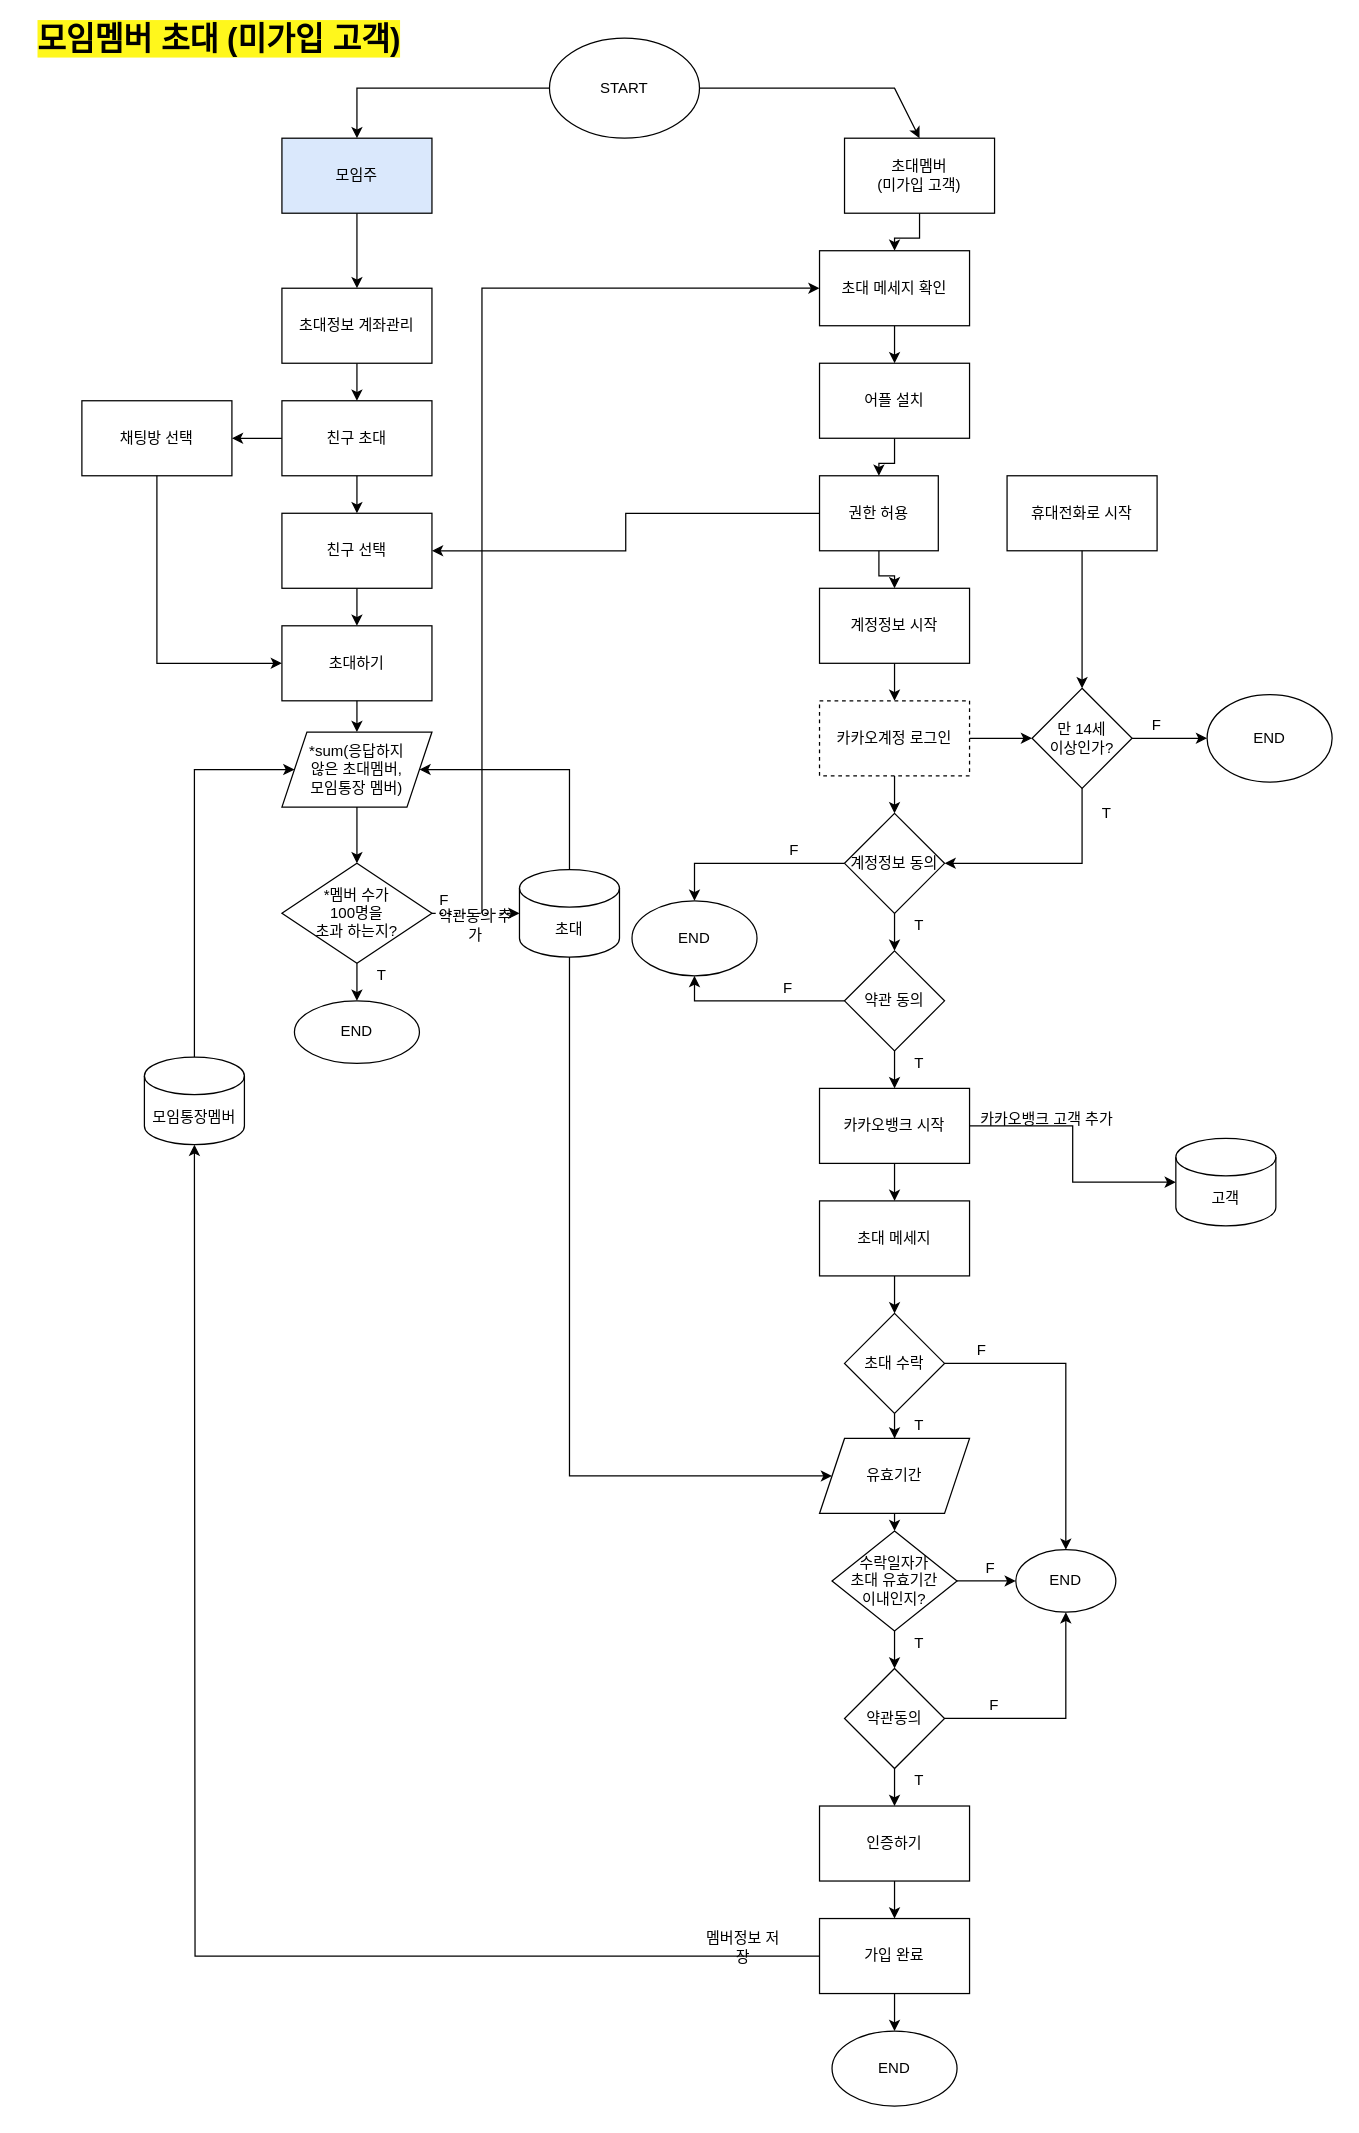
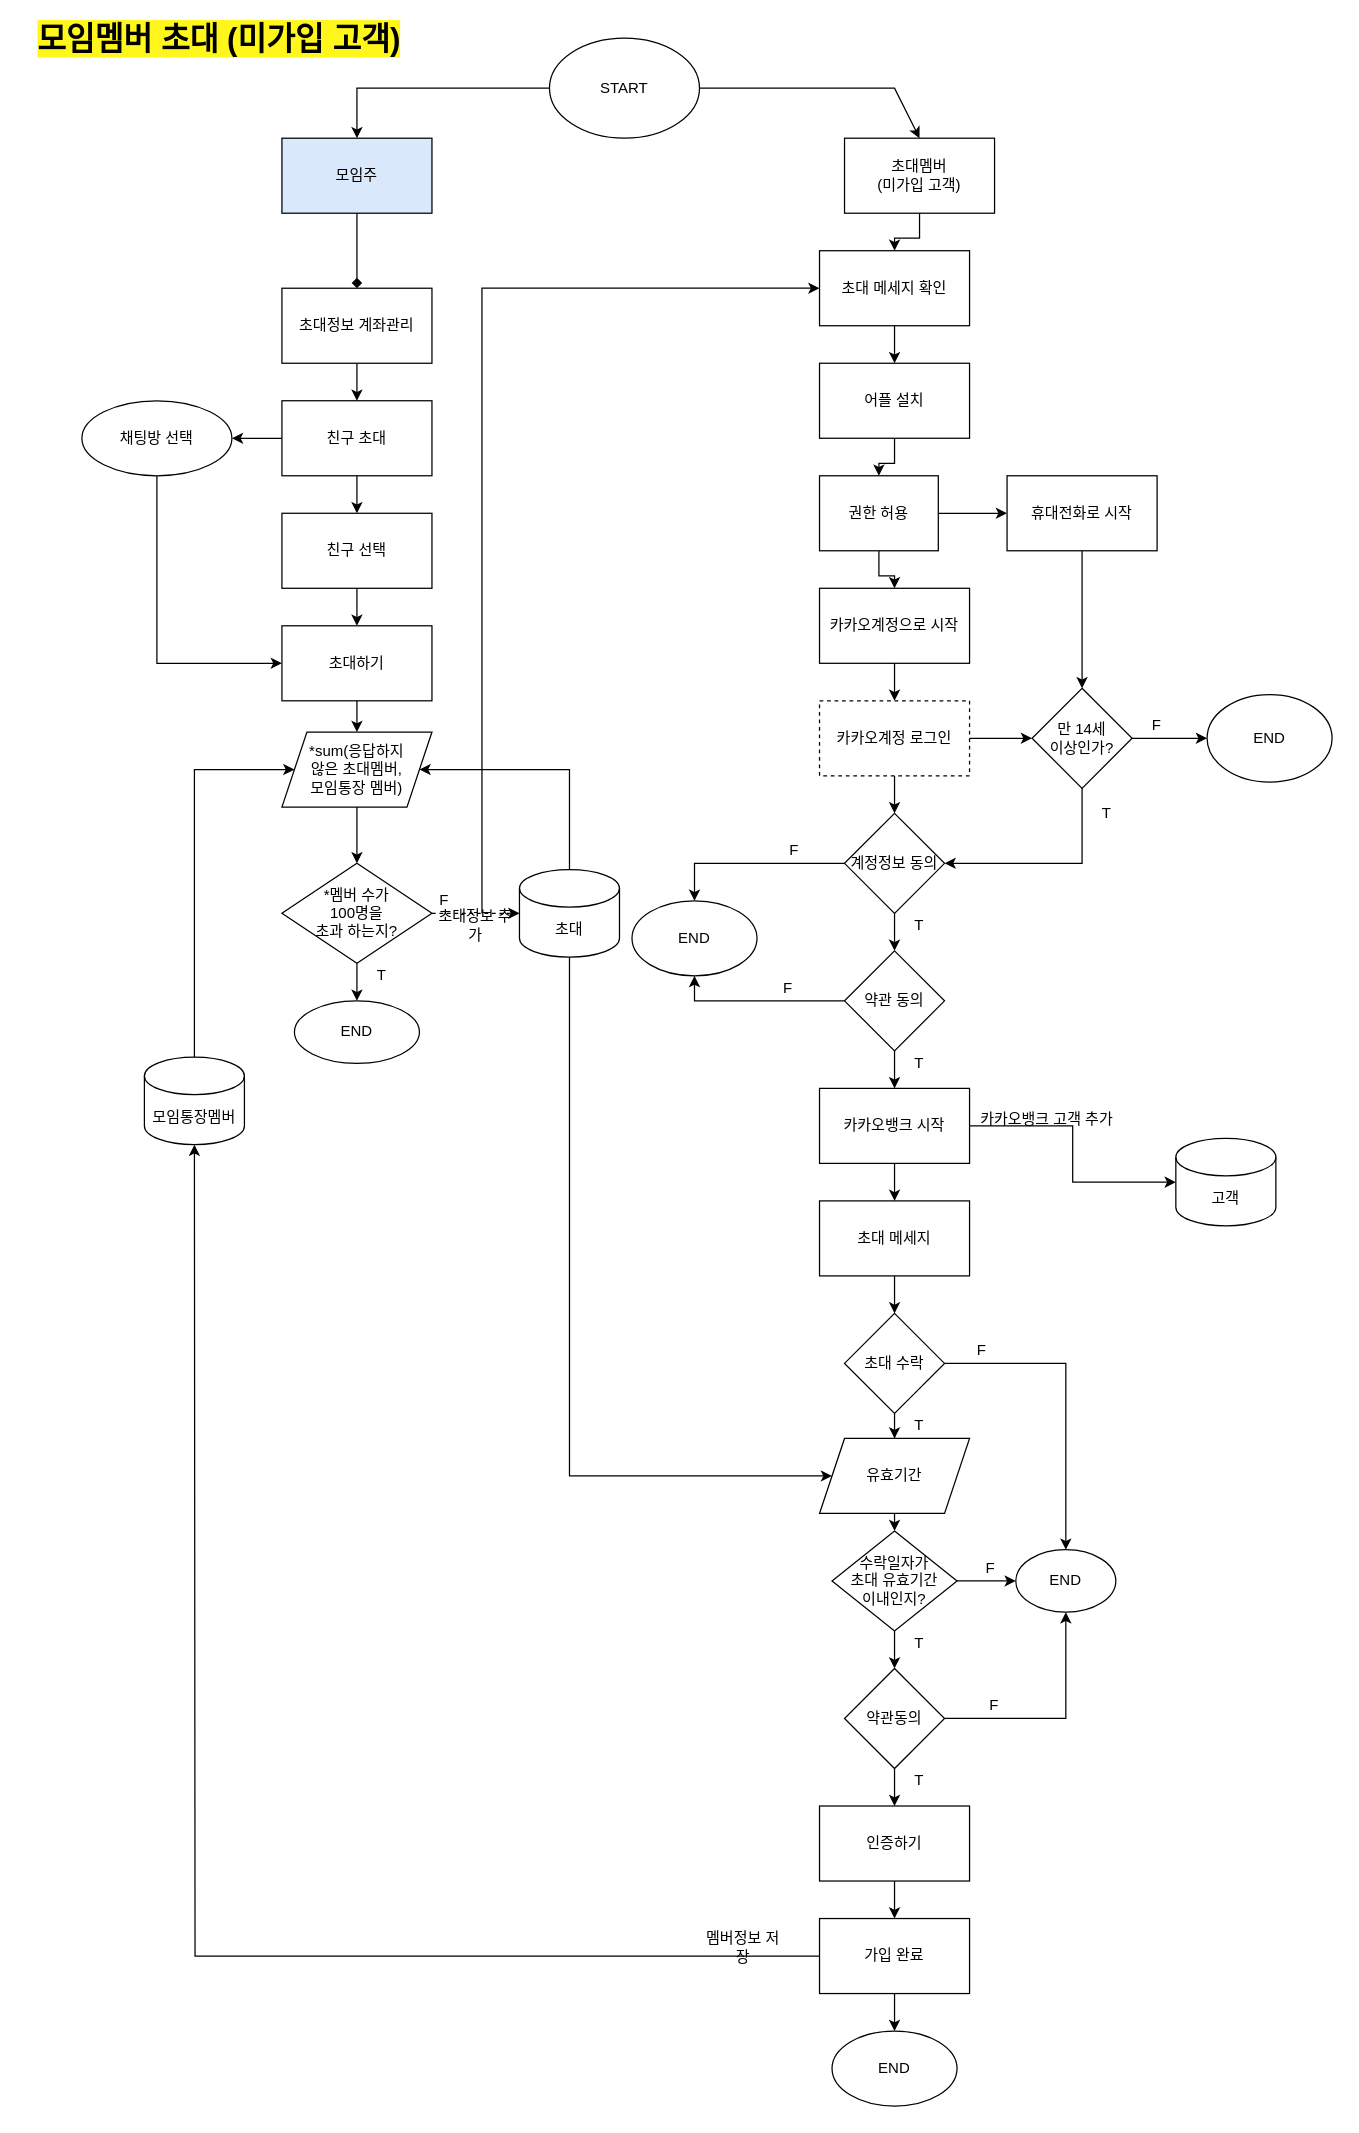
edge "모임주" -> "초대정보 계좌관리": arrowhead classic -> diamond
node "채팅방 선택": shape rectangle -> ellipse
edge "권한 허용" -> "친구 선택": now "권한 허용" -> "휴대전화로 시작"
node "계정정보 시작": label "계정정보 시작" -> "카카오계정으로 시작"
node "약관동의 추가": label "약관동의 추가" -> "초대정보 추가"
